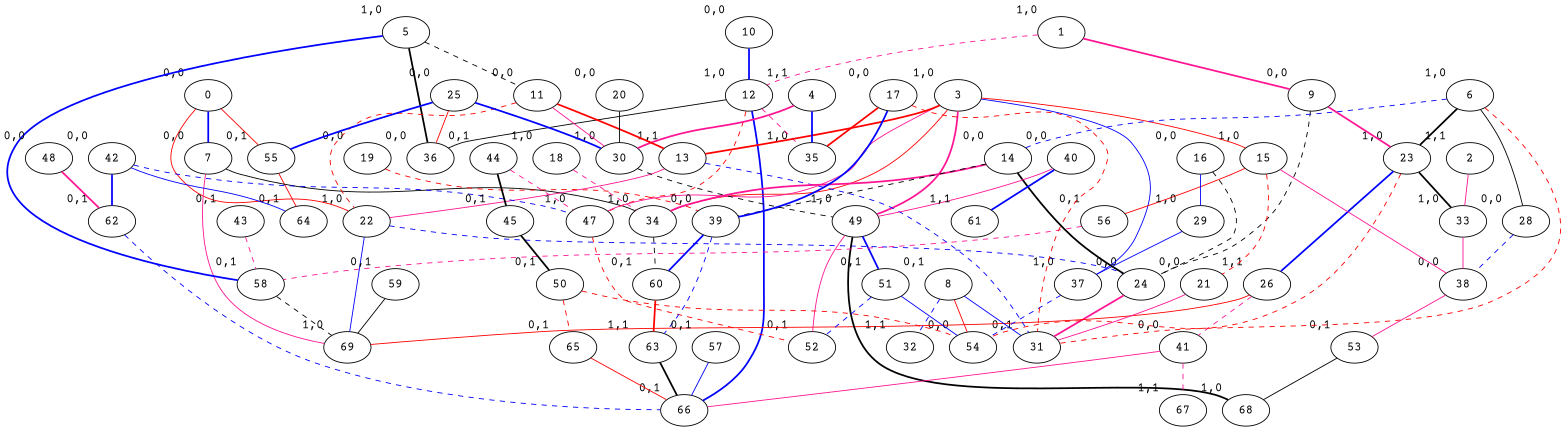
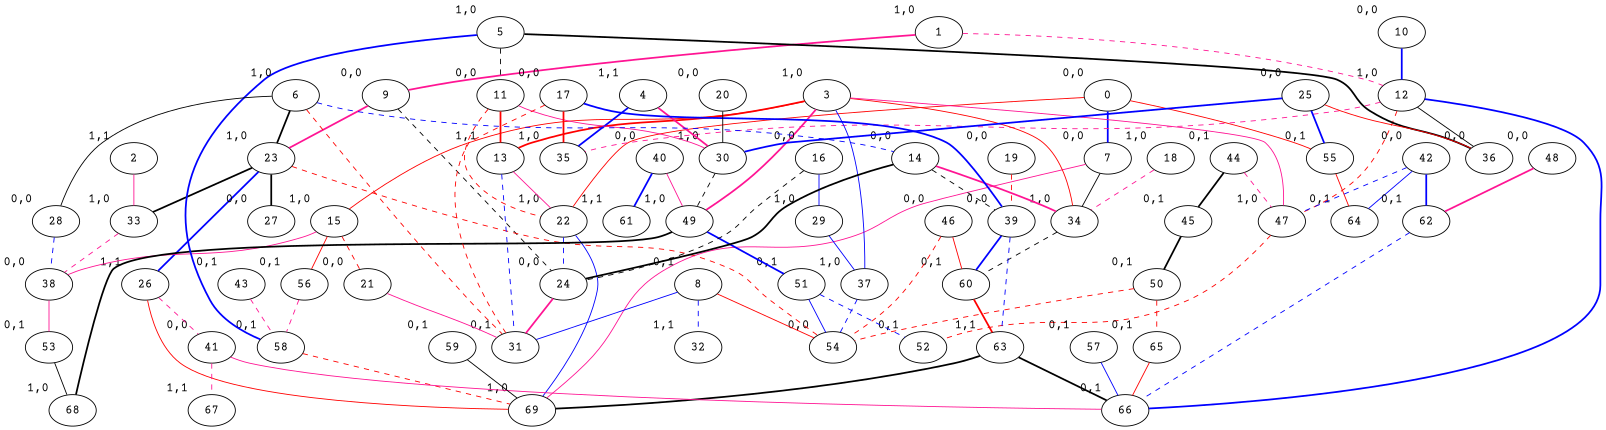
node "27 0,0": added
node "46 0,0": added
edge "33 1,0" -- "38 0,0": style solid -> dashed
edge "49 1,0" -- "52 0,1": removed
edge "58 0,1" -- "69 1,0": color black -> red
edge "63 1,1" -- "69 1,0": added
